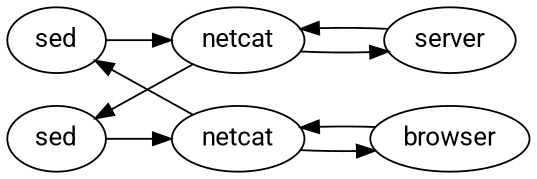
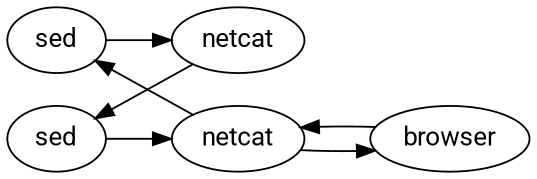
node "server": removed
